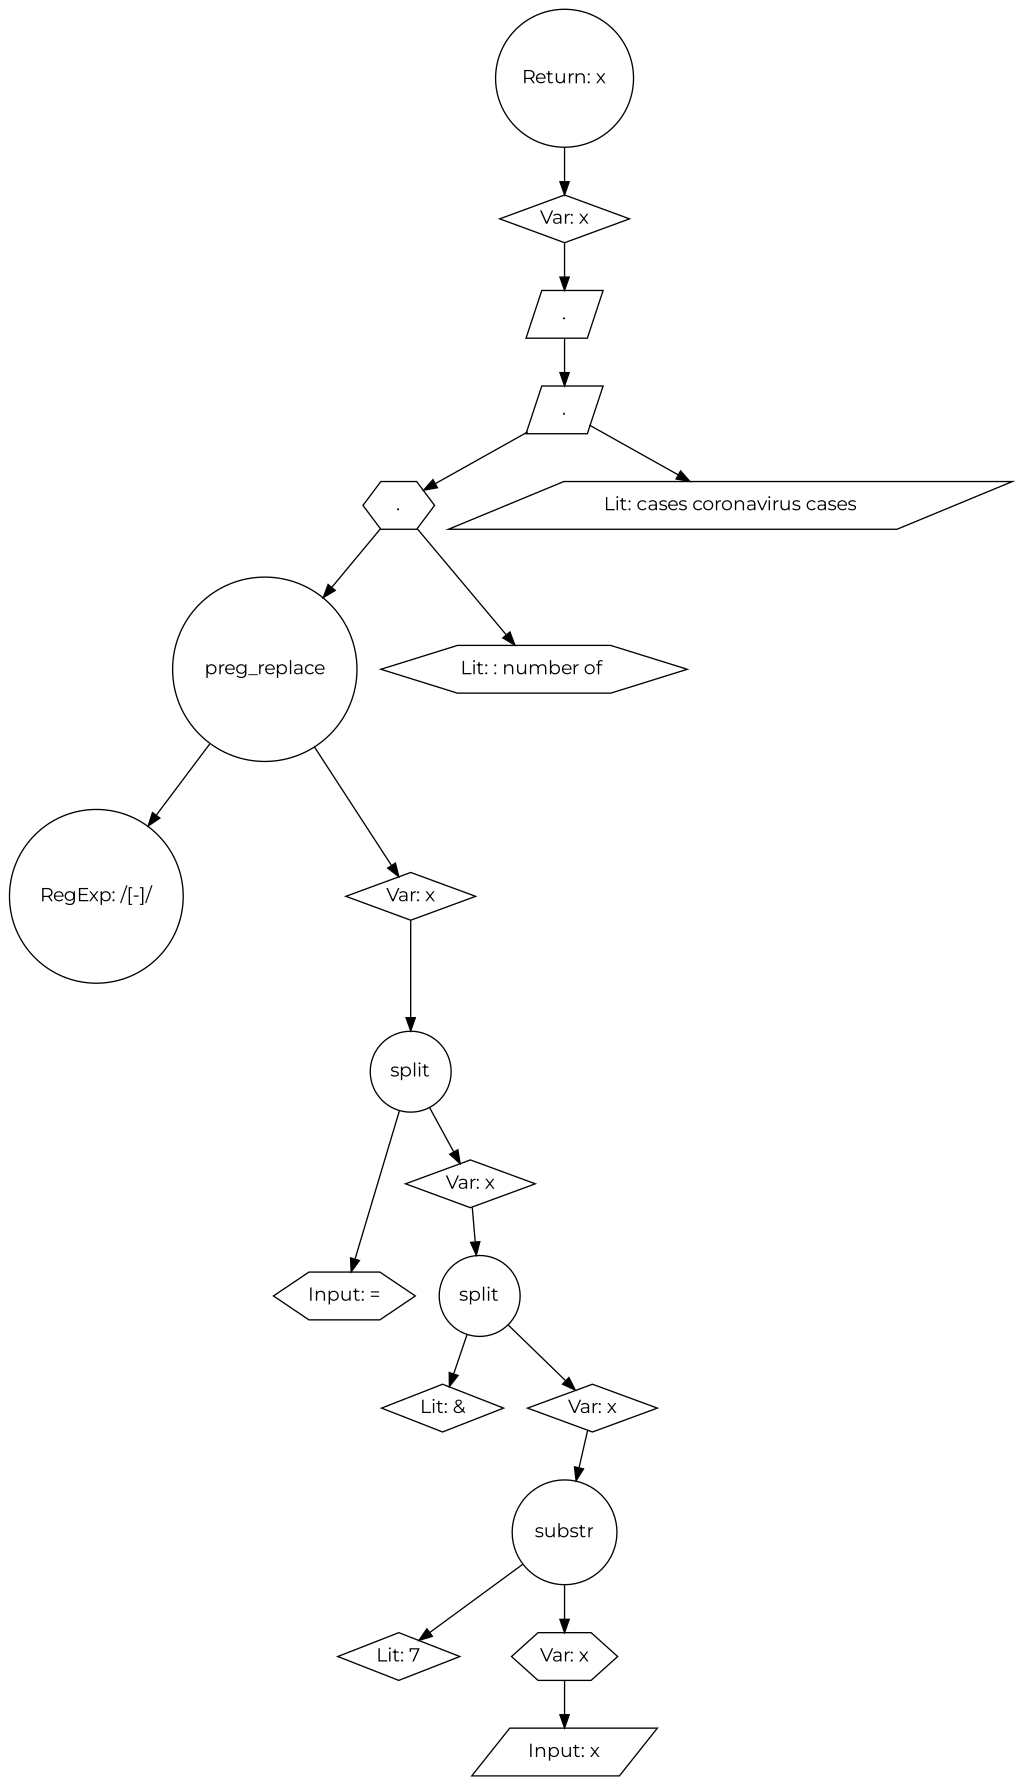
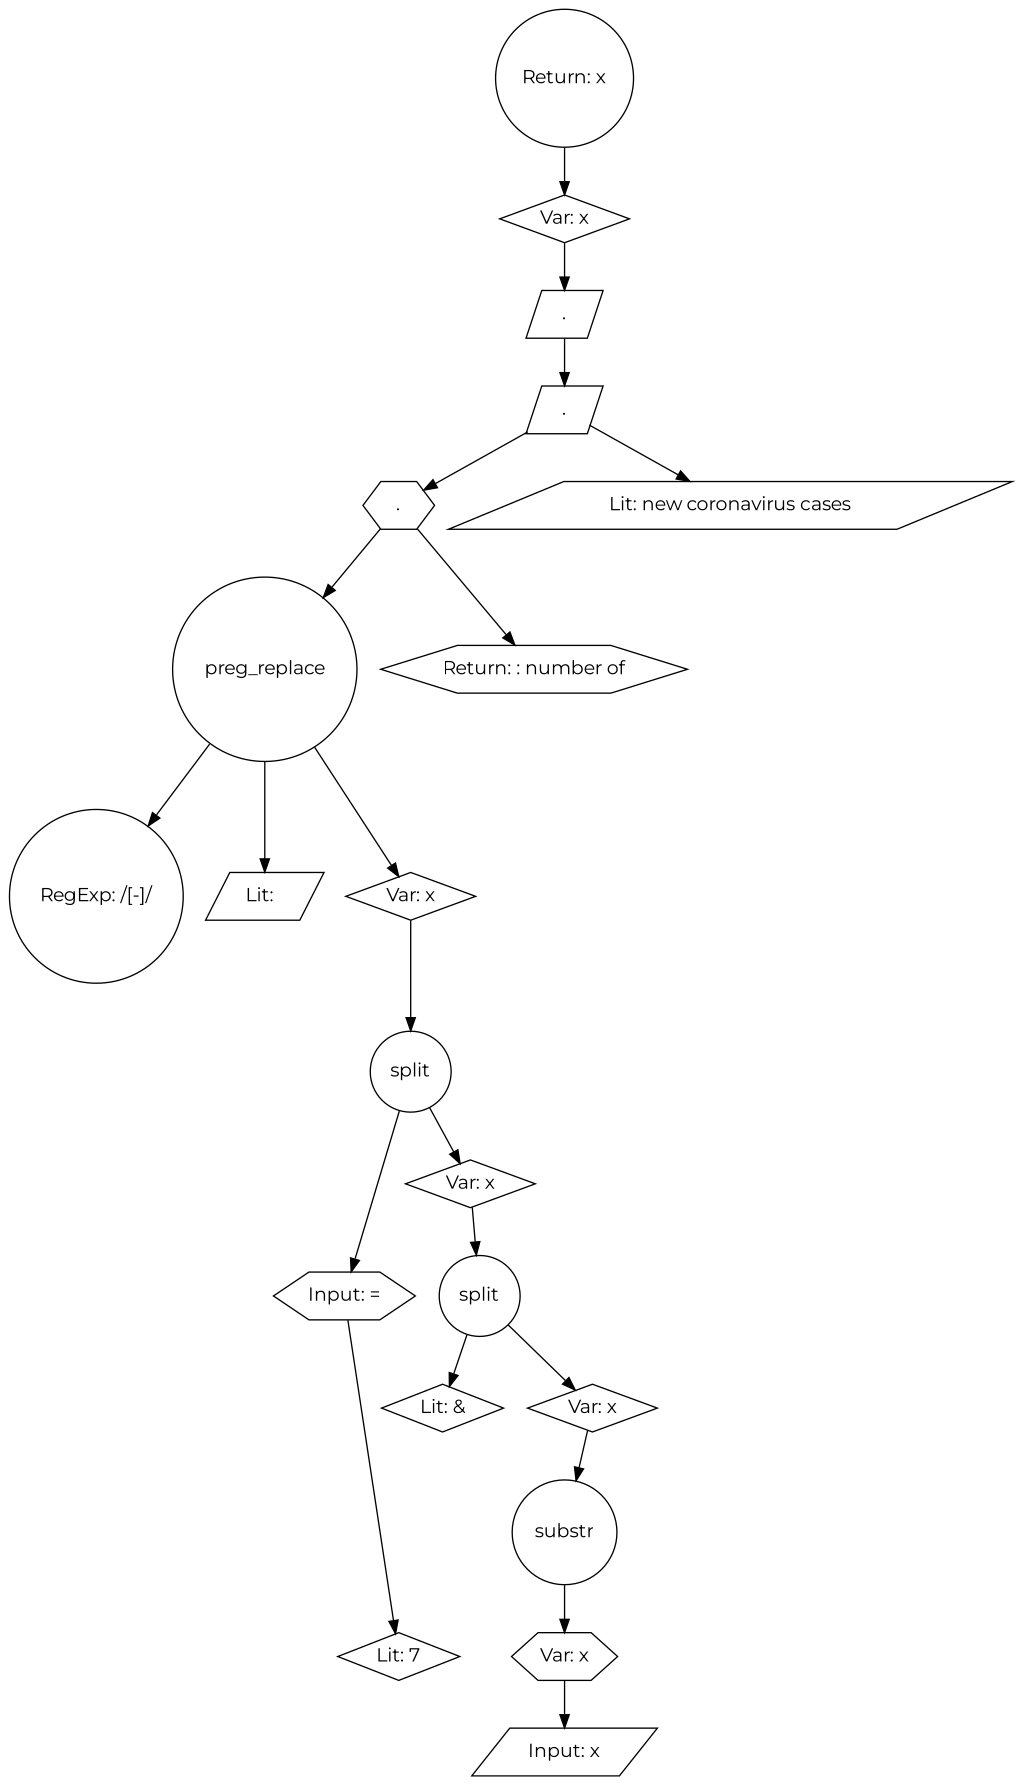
node "Lit: cases coronavirus cases": label "Lit: cases coronavirus cases" -> "Lit: new coronavirus cases"
node "Lit: : number of": label "Lit: : number of" -> "Return: : number of"
node "Lit:": added
edge "substr" -> "Lit: 7": now "Input: =" -> "Lit: 7"
